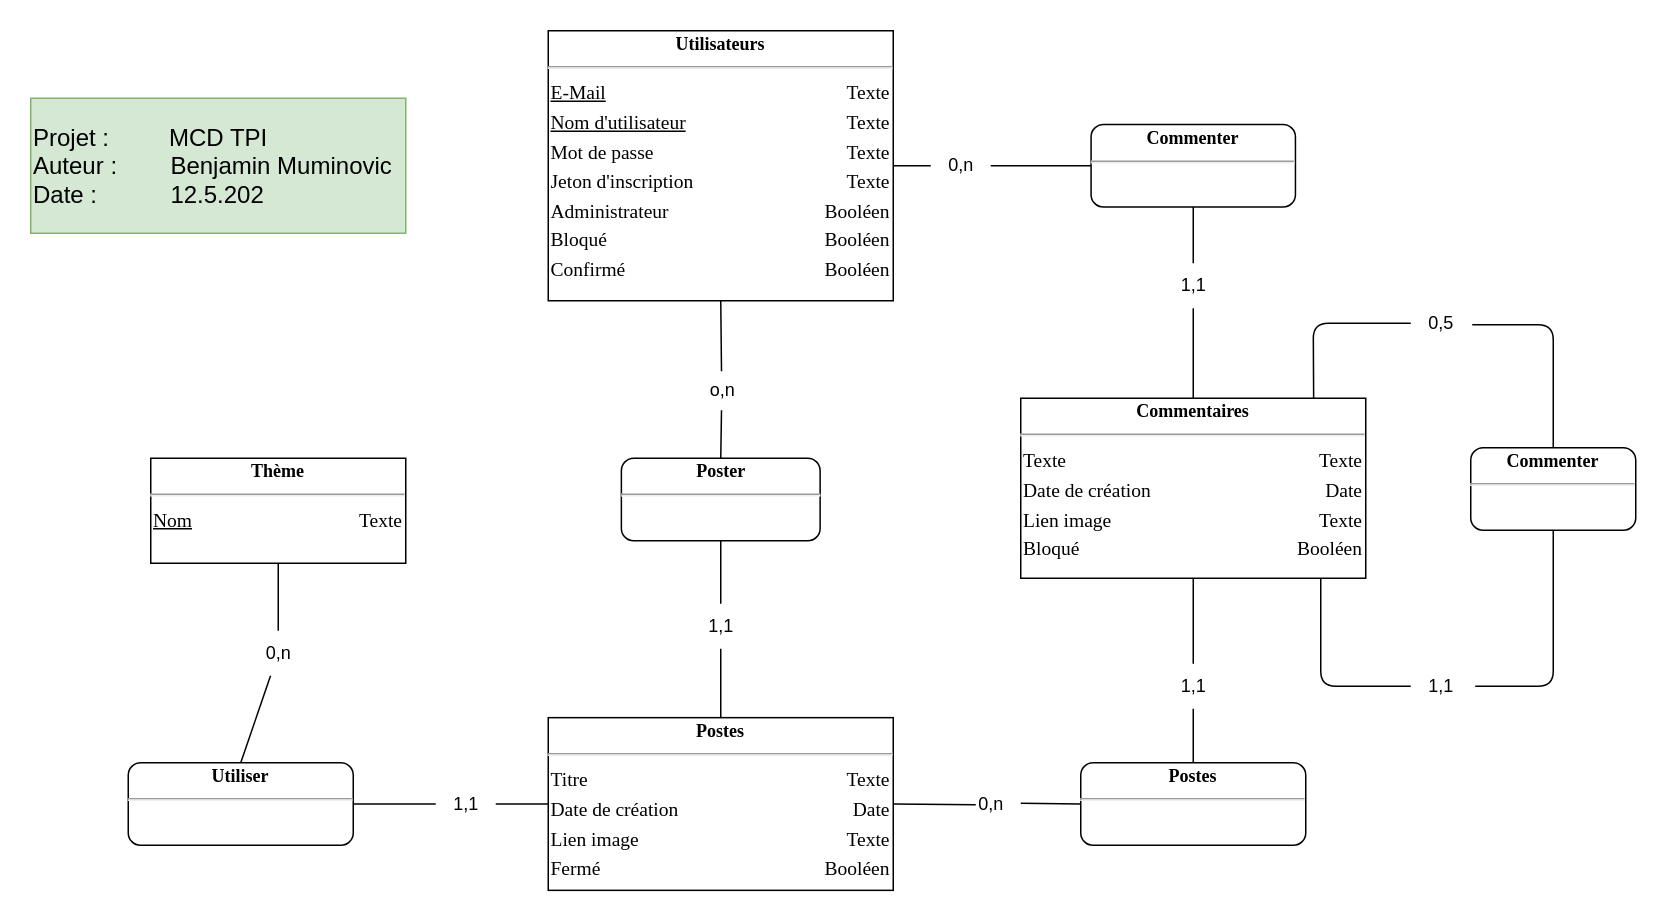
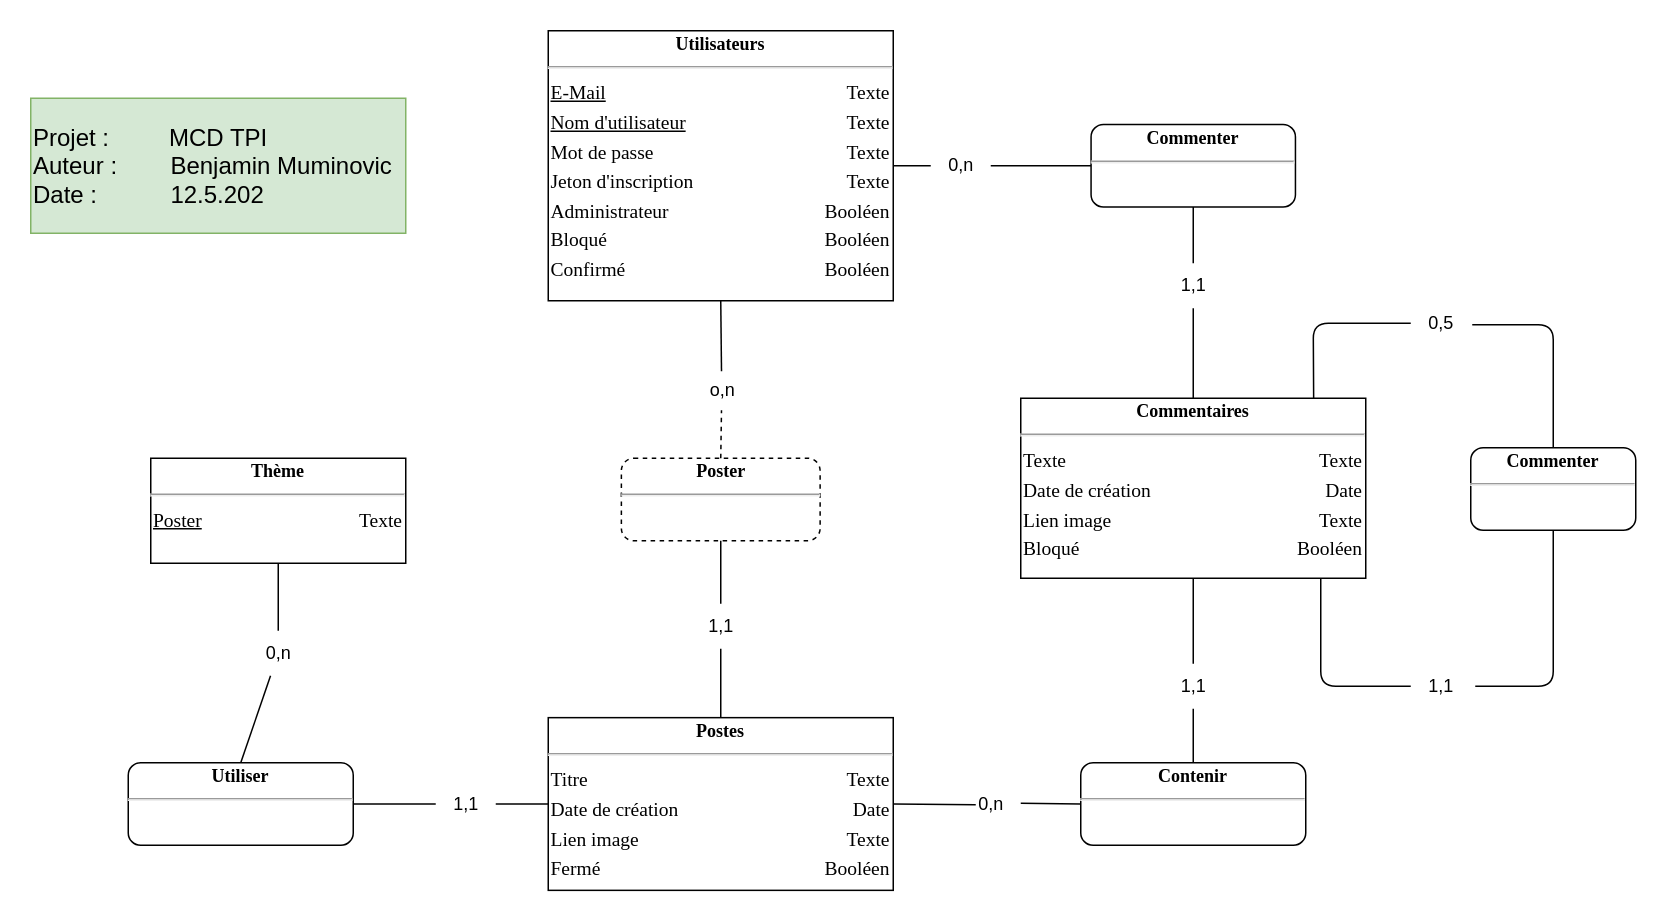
edge "o,n" -- "Poster": style solid -> dashed
node "Thème Nom Texte": label "Thème Nom Texte" -> "Thème Poster Texte"
node "Poster": style solid -> dashed
node "Postes": label "Postes" -> "Contenir"
